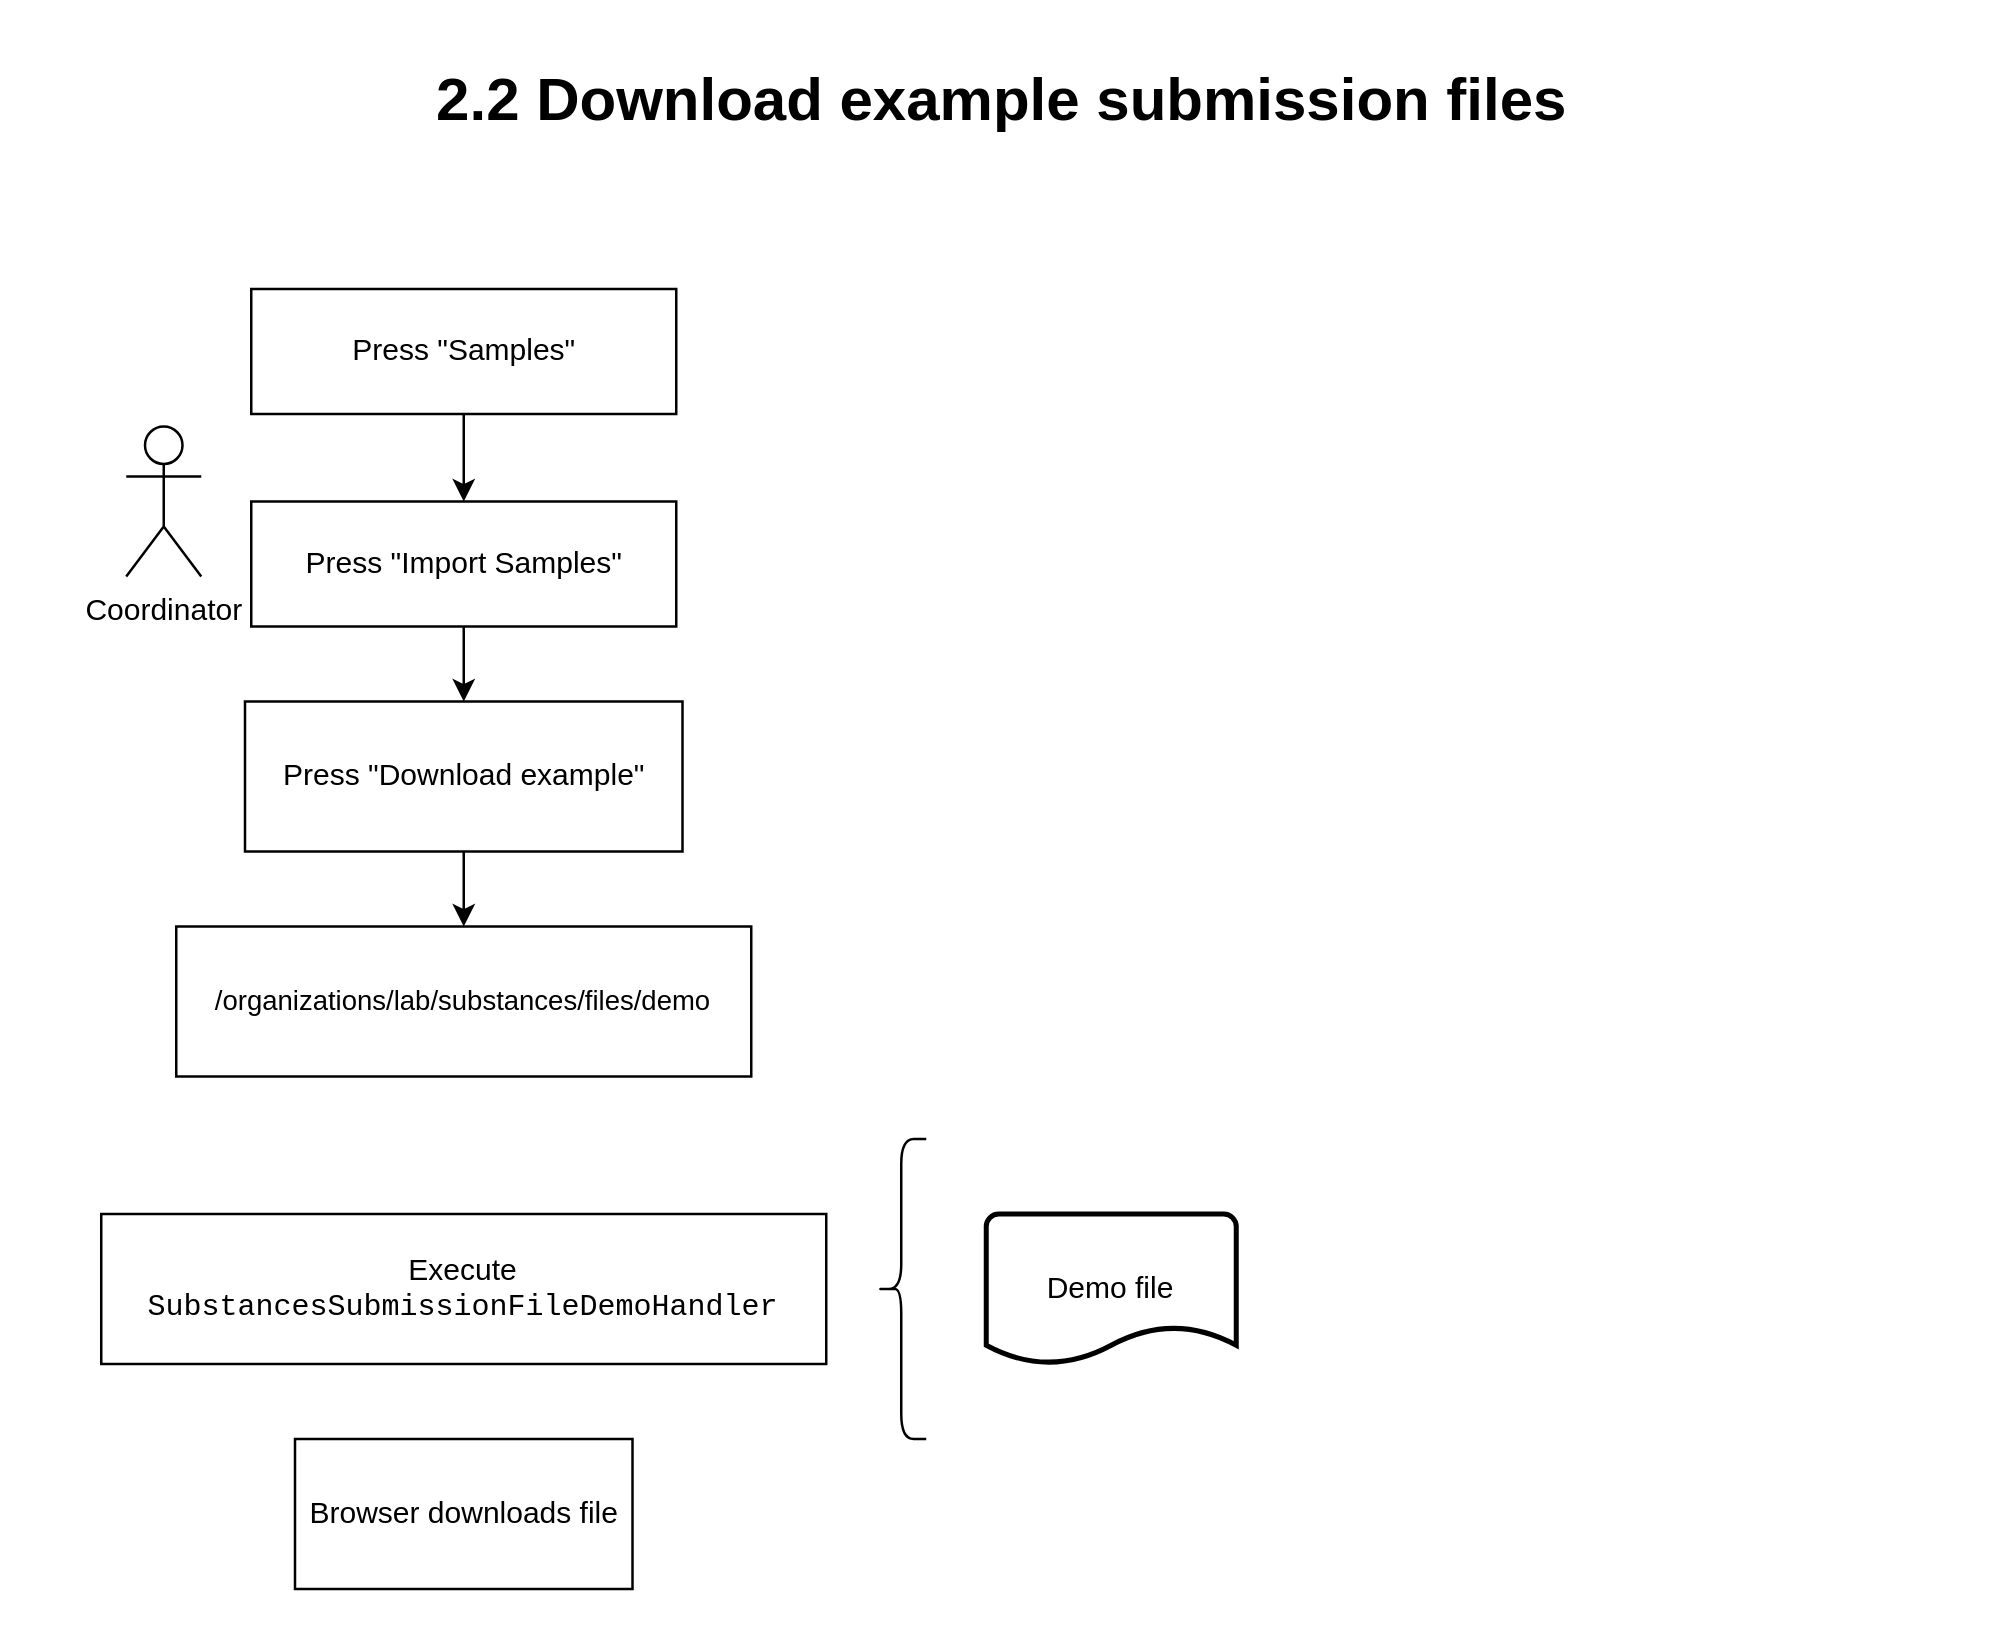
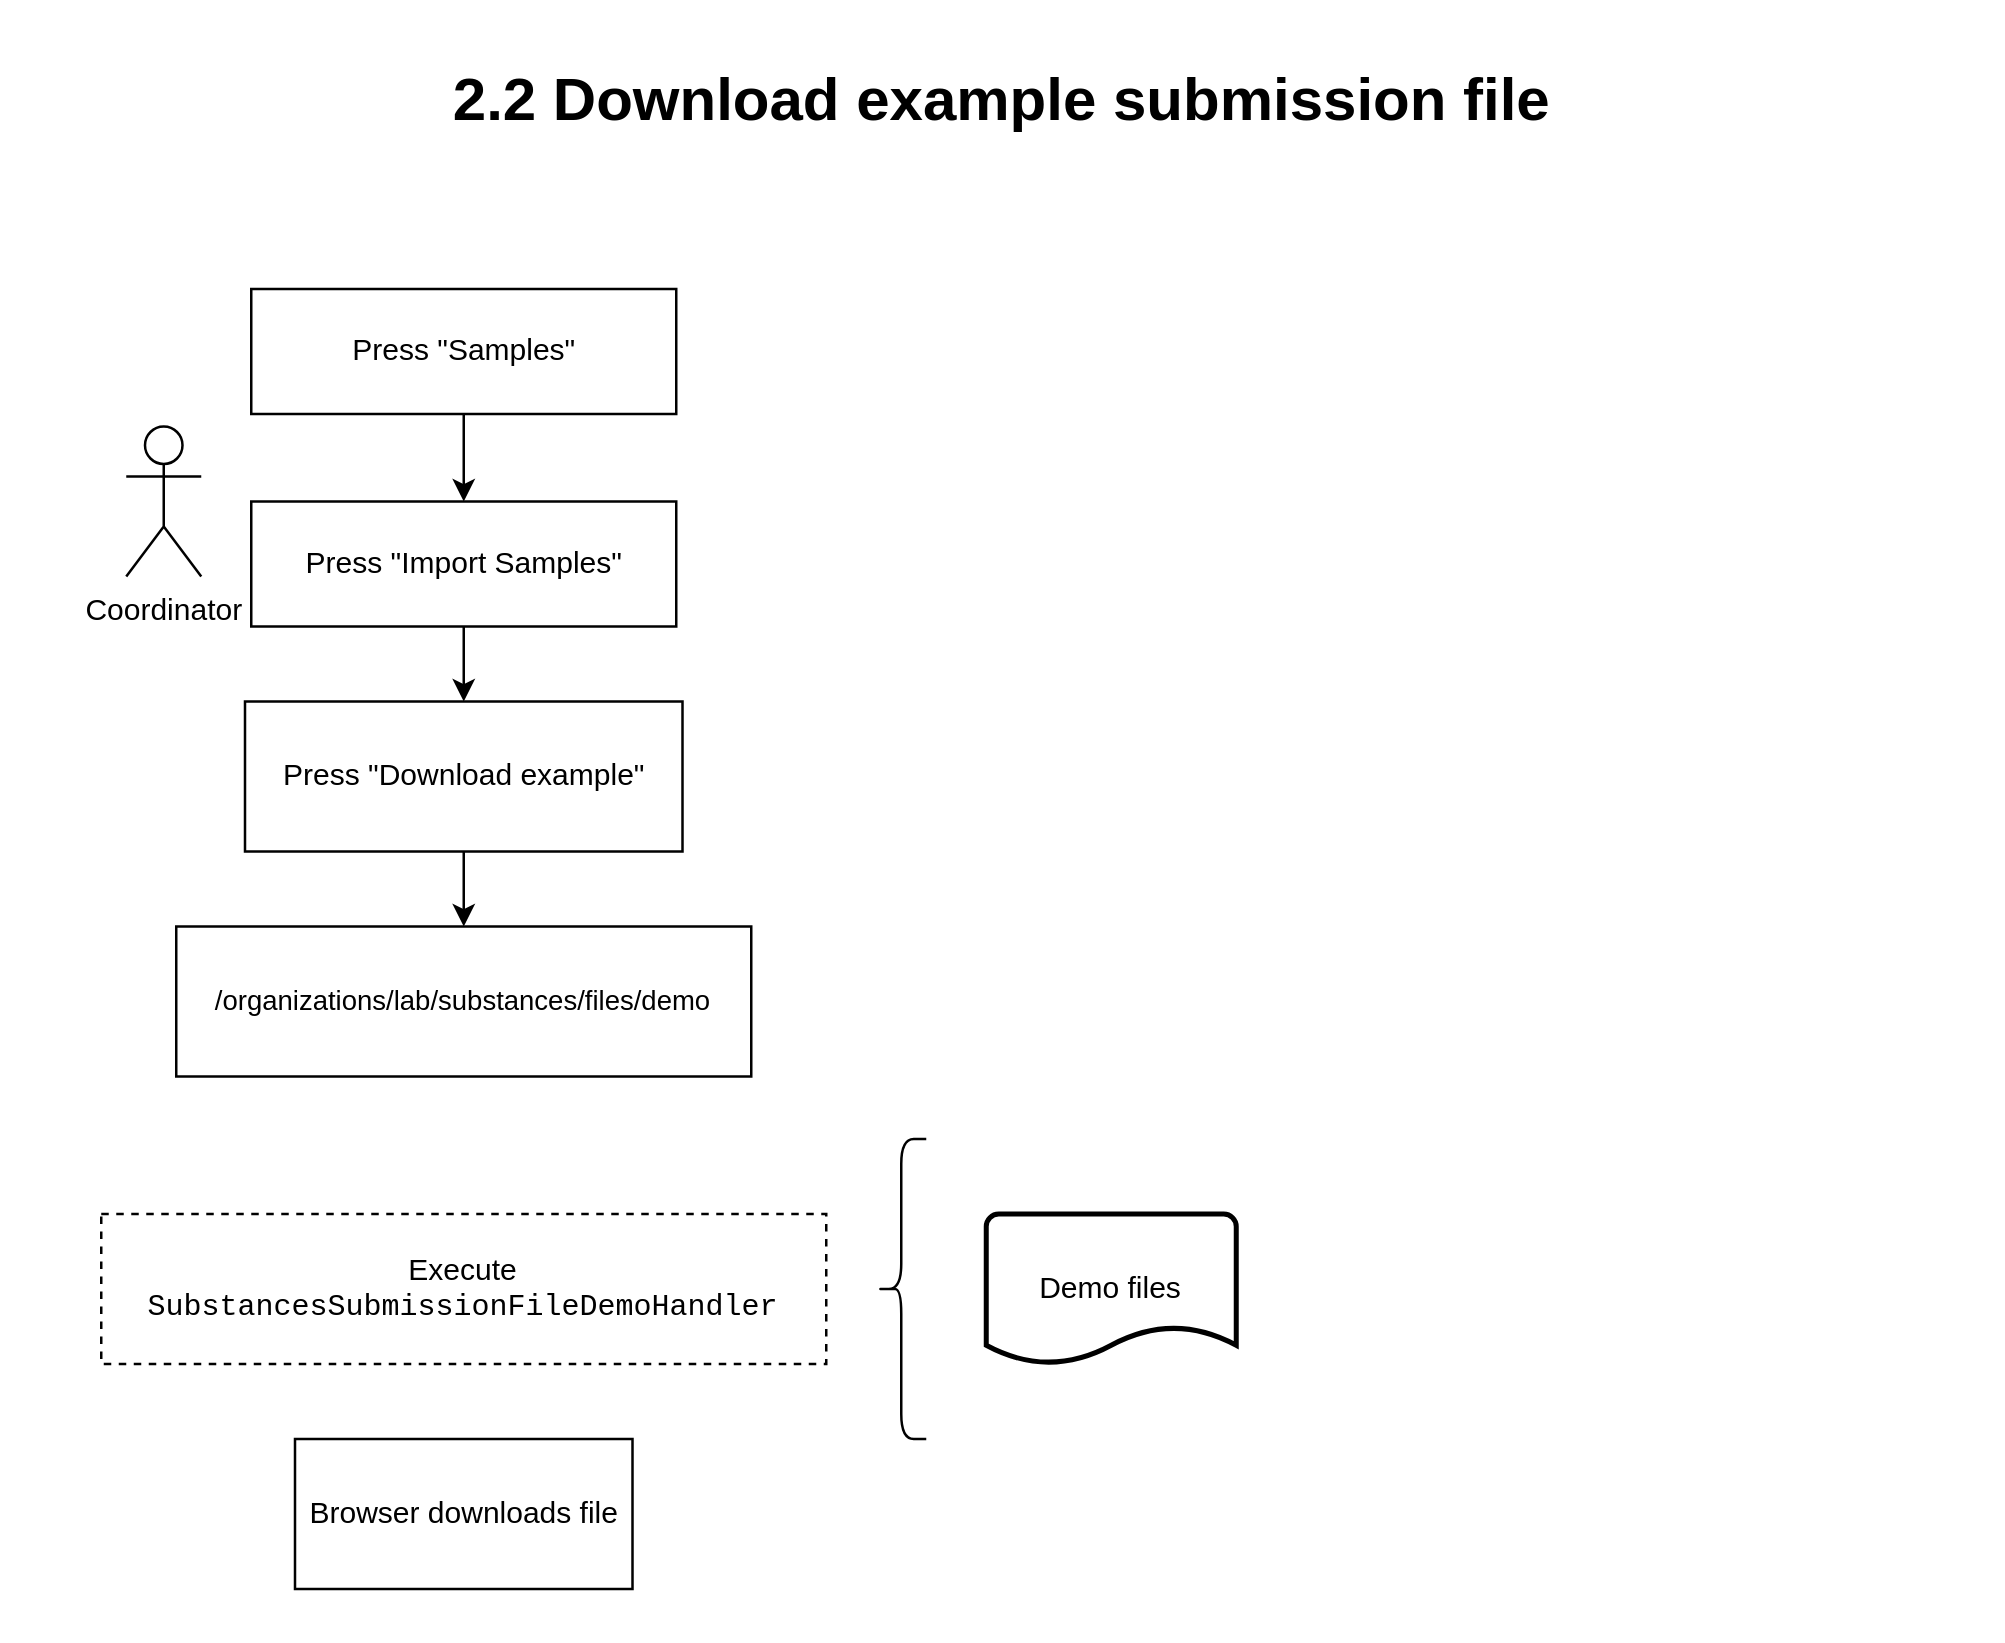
node "2.2 Download example submission files": label "2.2 Download example submission files" -> "2.2 Download example submission file"
node "Execute SubstancesSubmissionFileDemoHandler": style solid -> dashed
node "Demo file": label "Demo file" -> "Demo files"
